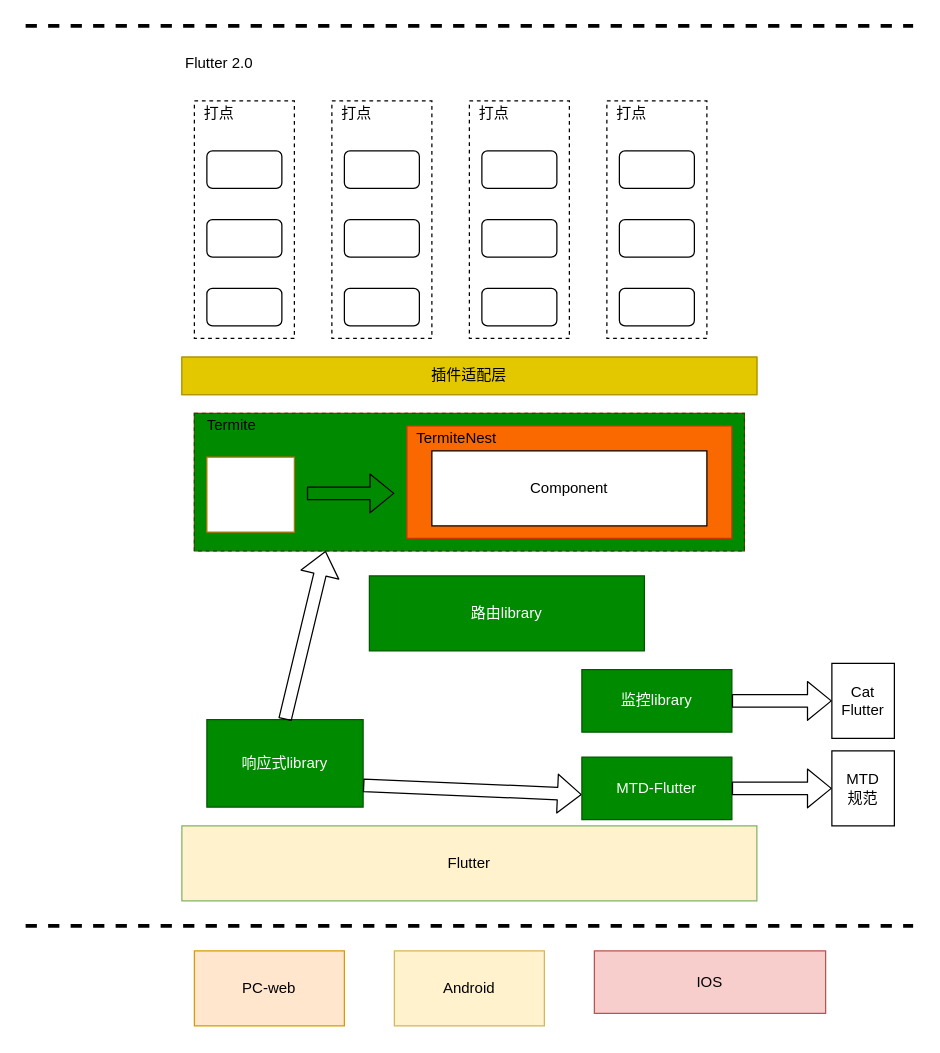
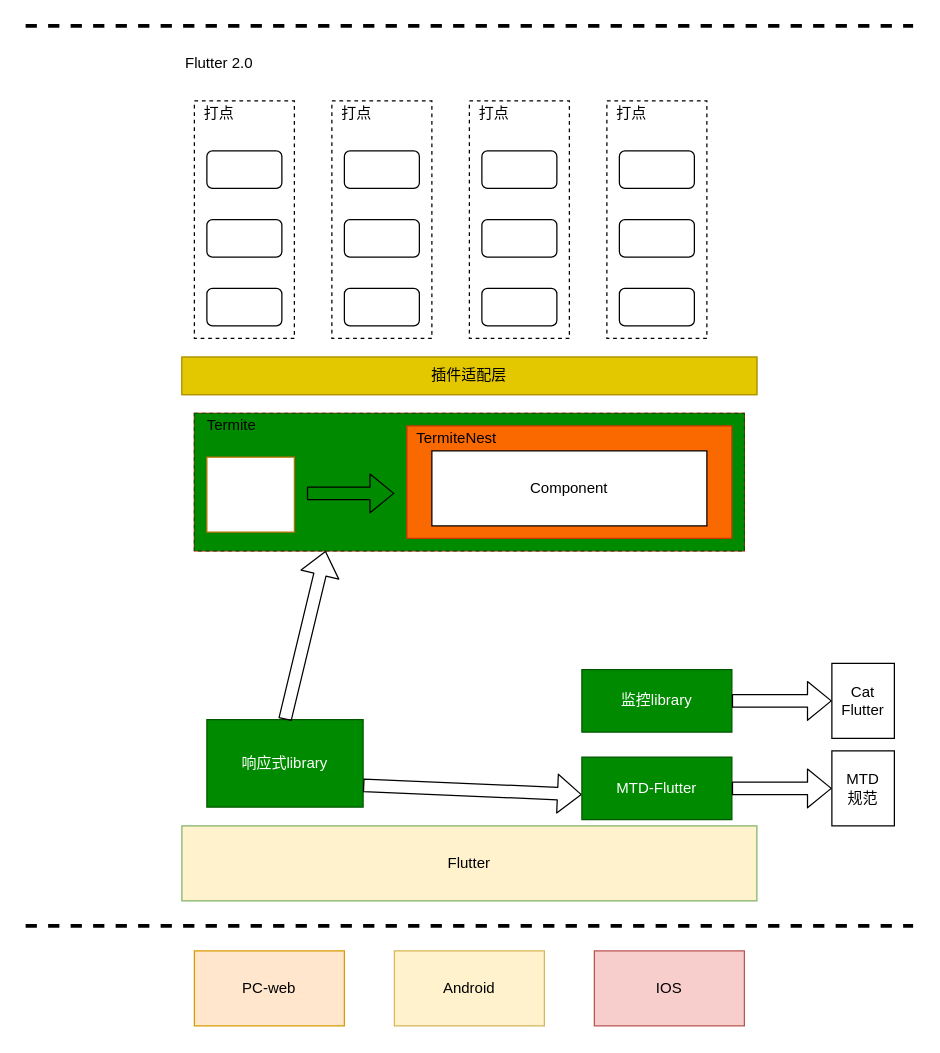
node "路由library": removed
node "IOS": size 231x63 -> 150x75
